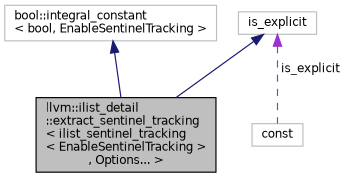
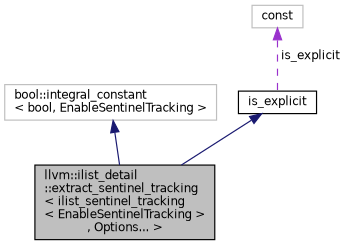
node "is_explicit": color grey75 -> black
edge "const" -> "is_explicit": reversed
